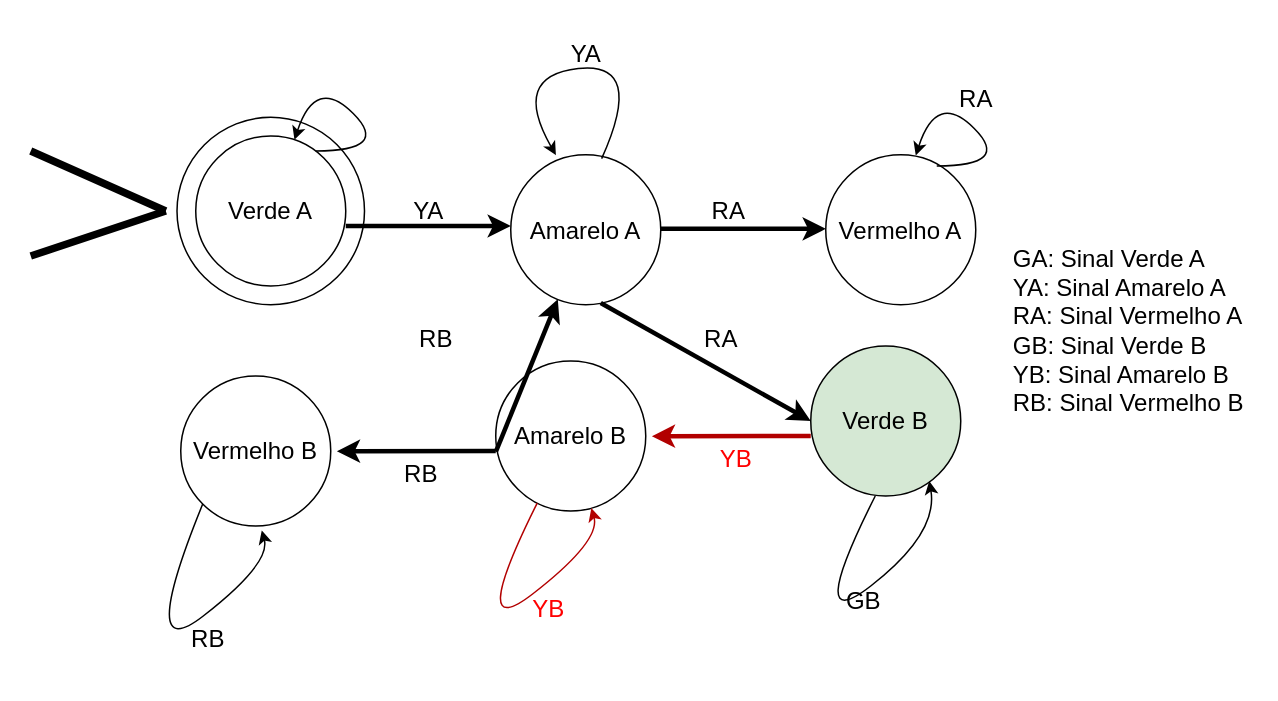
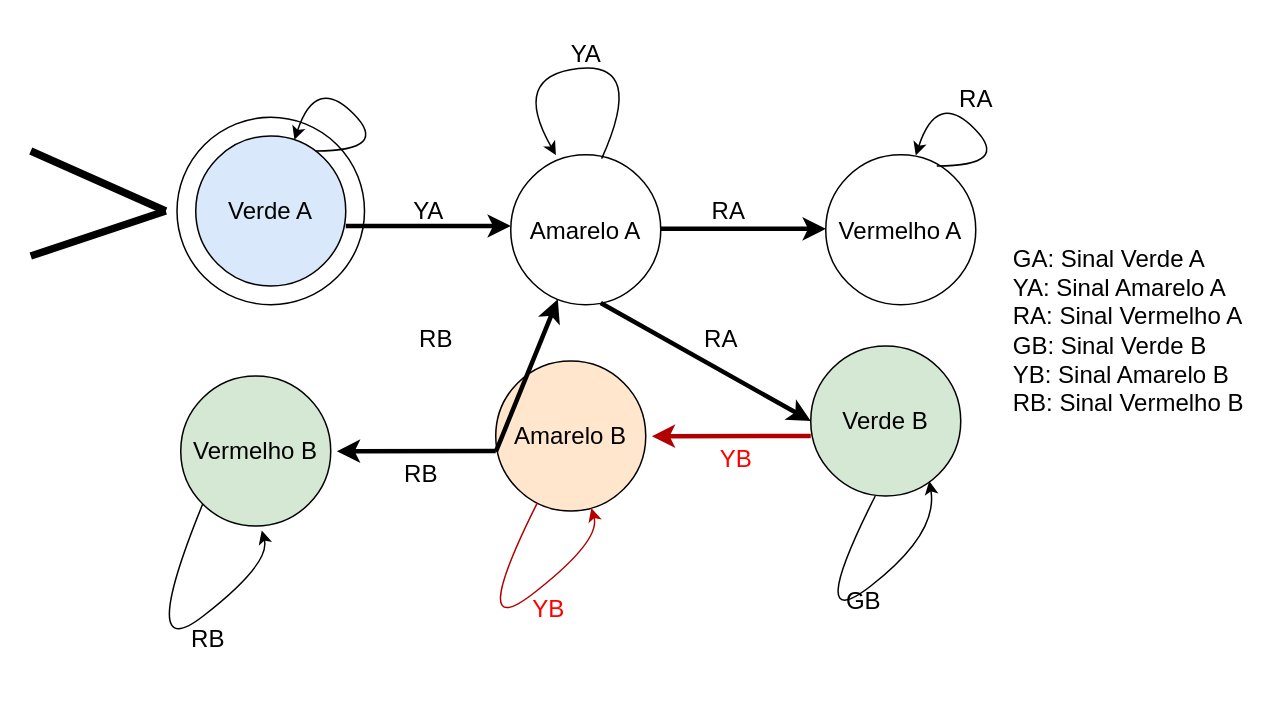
node "Verde A": fillcolor #ffffff -> #dae8fc
node "Amarelo B": fillcolor #ffffff -> #ffe6cc
node "Vermelho B": fillcolor #ffffff -> #d5e8d4
